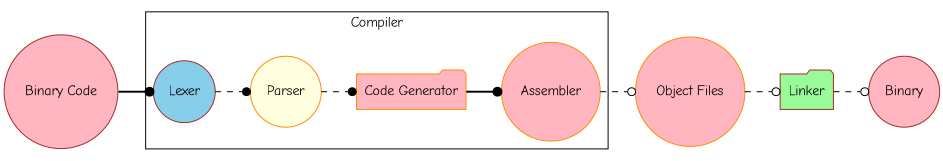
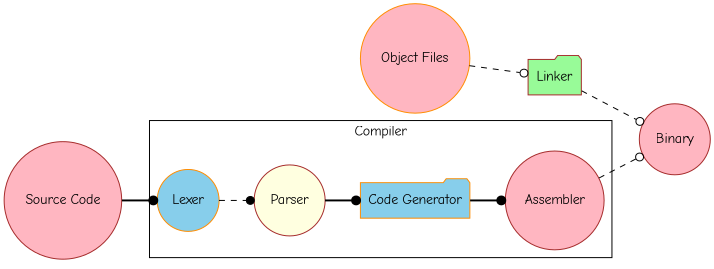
node "Binary Code": label "Binary Code" -> "Source Code"
node "Lexer": color brown -> darkorange
node "Parser": color darkorange -> brown
edge "Parser" -> "Code Generator": style dashed -> bold
node "Code Generator": fillcolor lightpink -> skyblue
node "Assembler": color darkorange -> brown
edge "Assembler" -> "Object Files": now "Assembler" -> "Binary"
